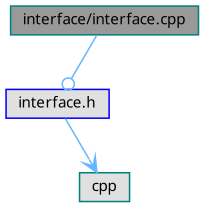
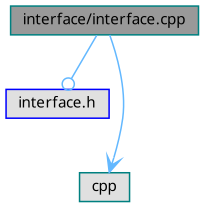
edge "interface.h" -> "cpp": now "interface/interface.cpp" -> "cpp"
